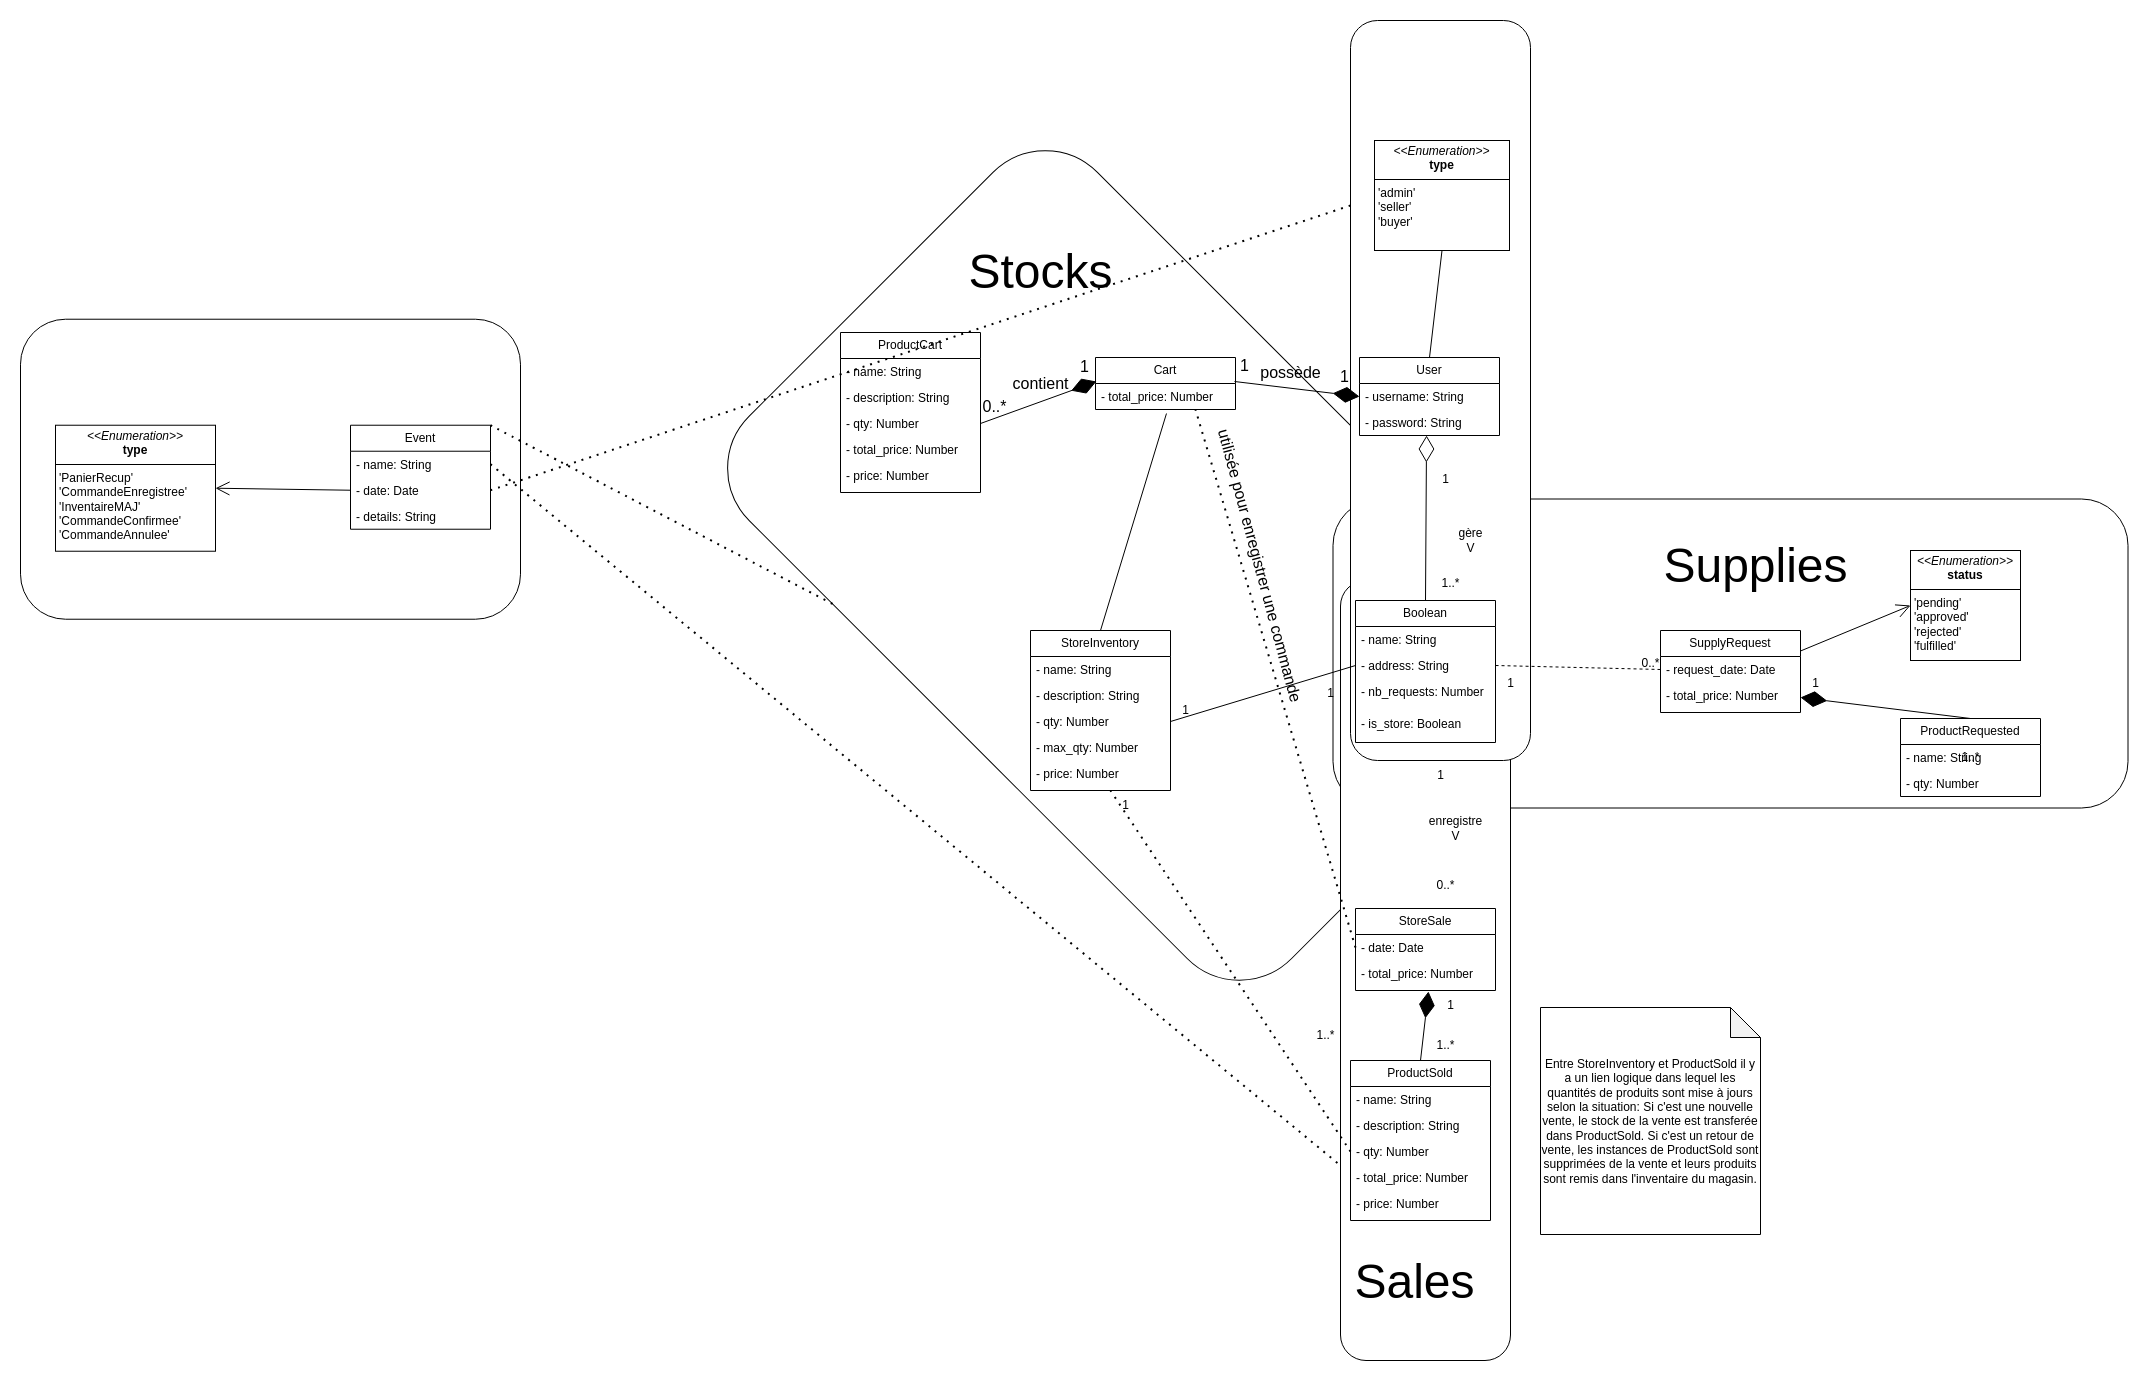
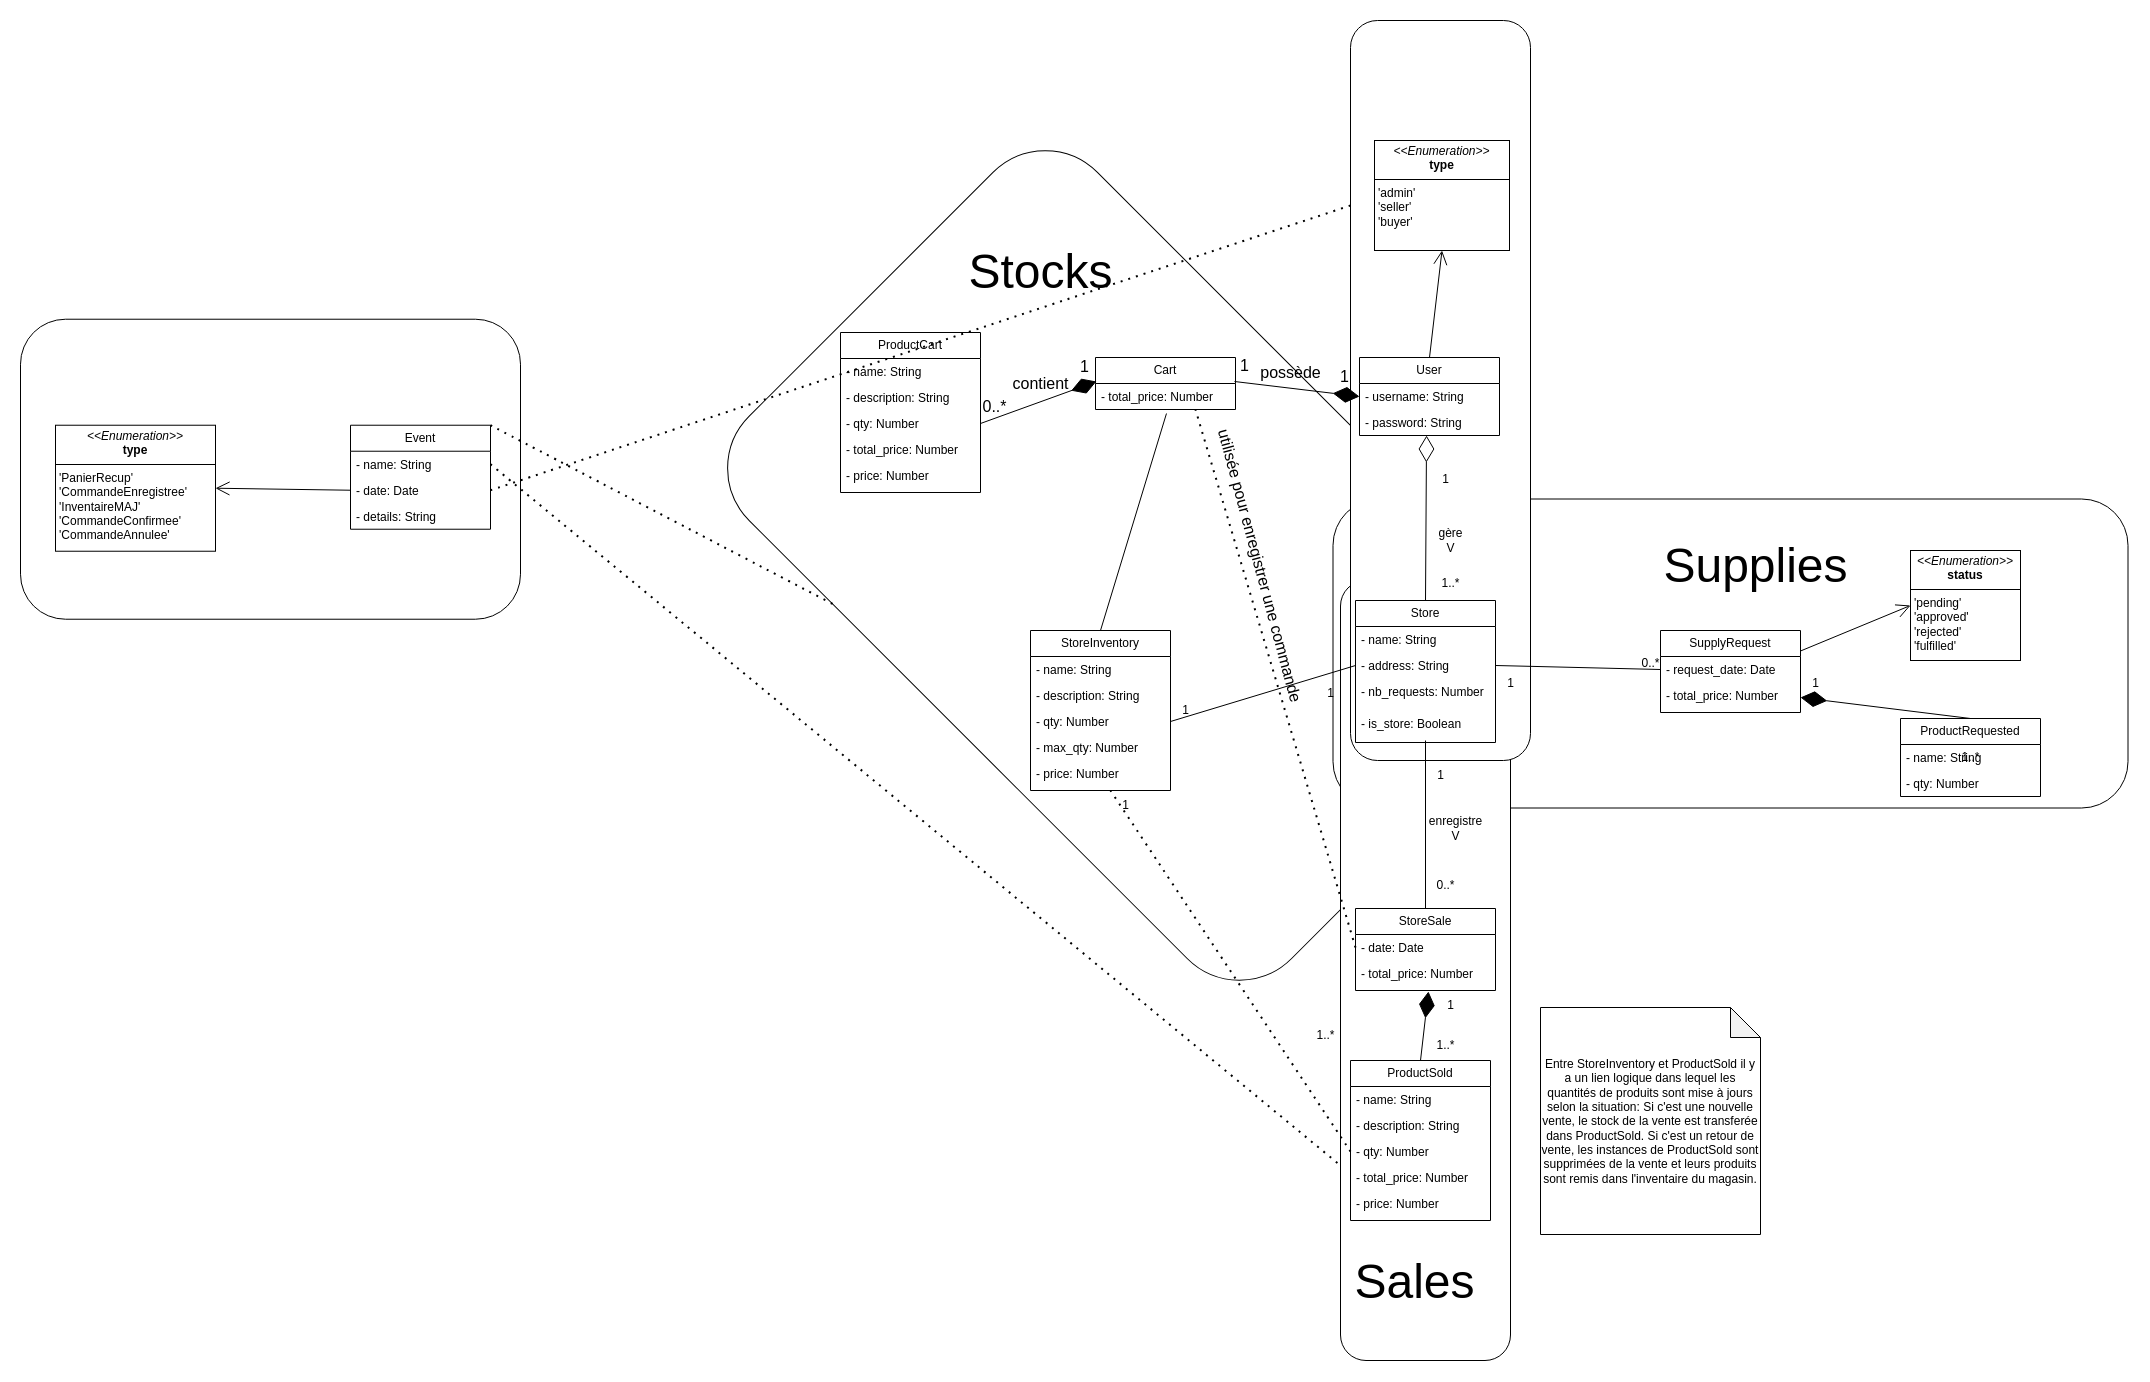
edge "<<Enumeration>> type 'admin' 'seller' 'buyer'" -- "User": arrowhead none -> open
node "gère V": moved (1471, 541) -> (1451, 541)
node "Boolean": label "Boolean" -> "Store"
edge "- address: String" -- "- request_date: Date": style dashed -> solid
edge "- is_store: Boolean" -- "StoreSale": added
